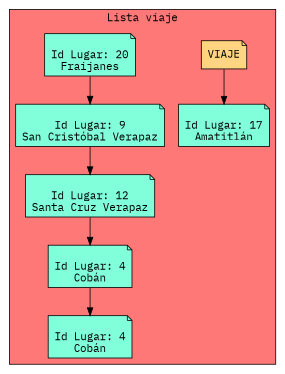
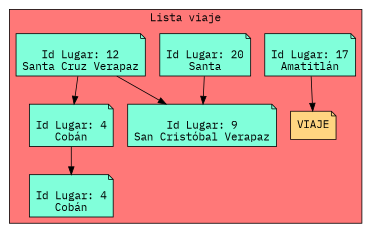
node "Id Lugar: 20 Fraijanes": label "Id Lugar: 20 Fraijanes" -> "Id Lugar: 20 Santa"
edge "VIAJE" -> "Id Lugar: 17 Amatitlán": reversed
edge "Id Lugar: 9 San Cristóbal Verapaz" -> "Id Lugar: 12 Santa Cruz Verapaz": reversed
